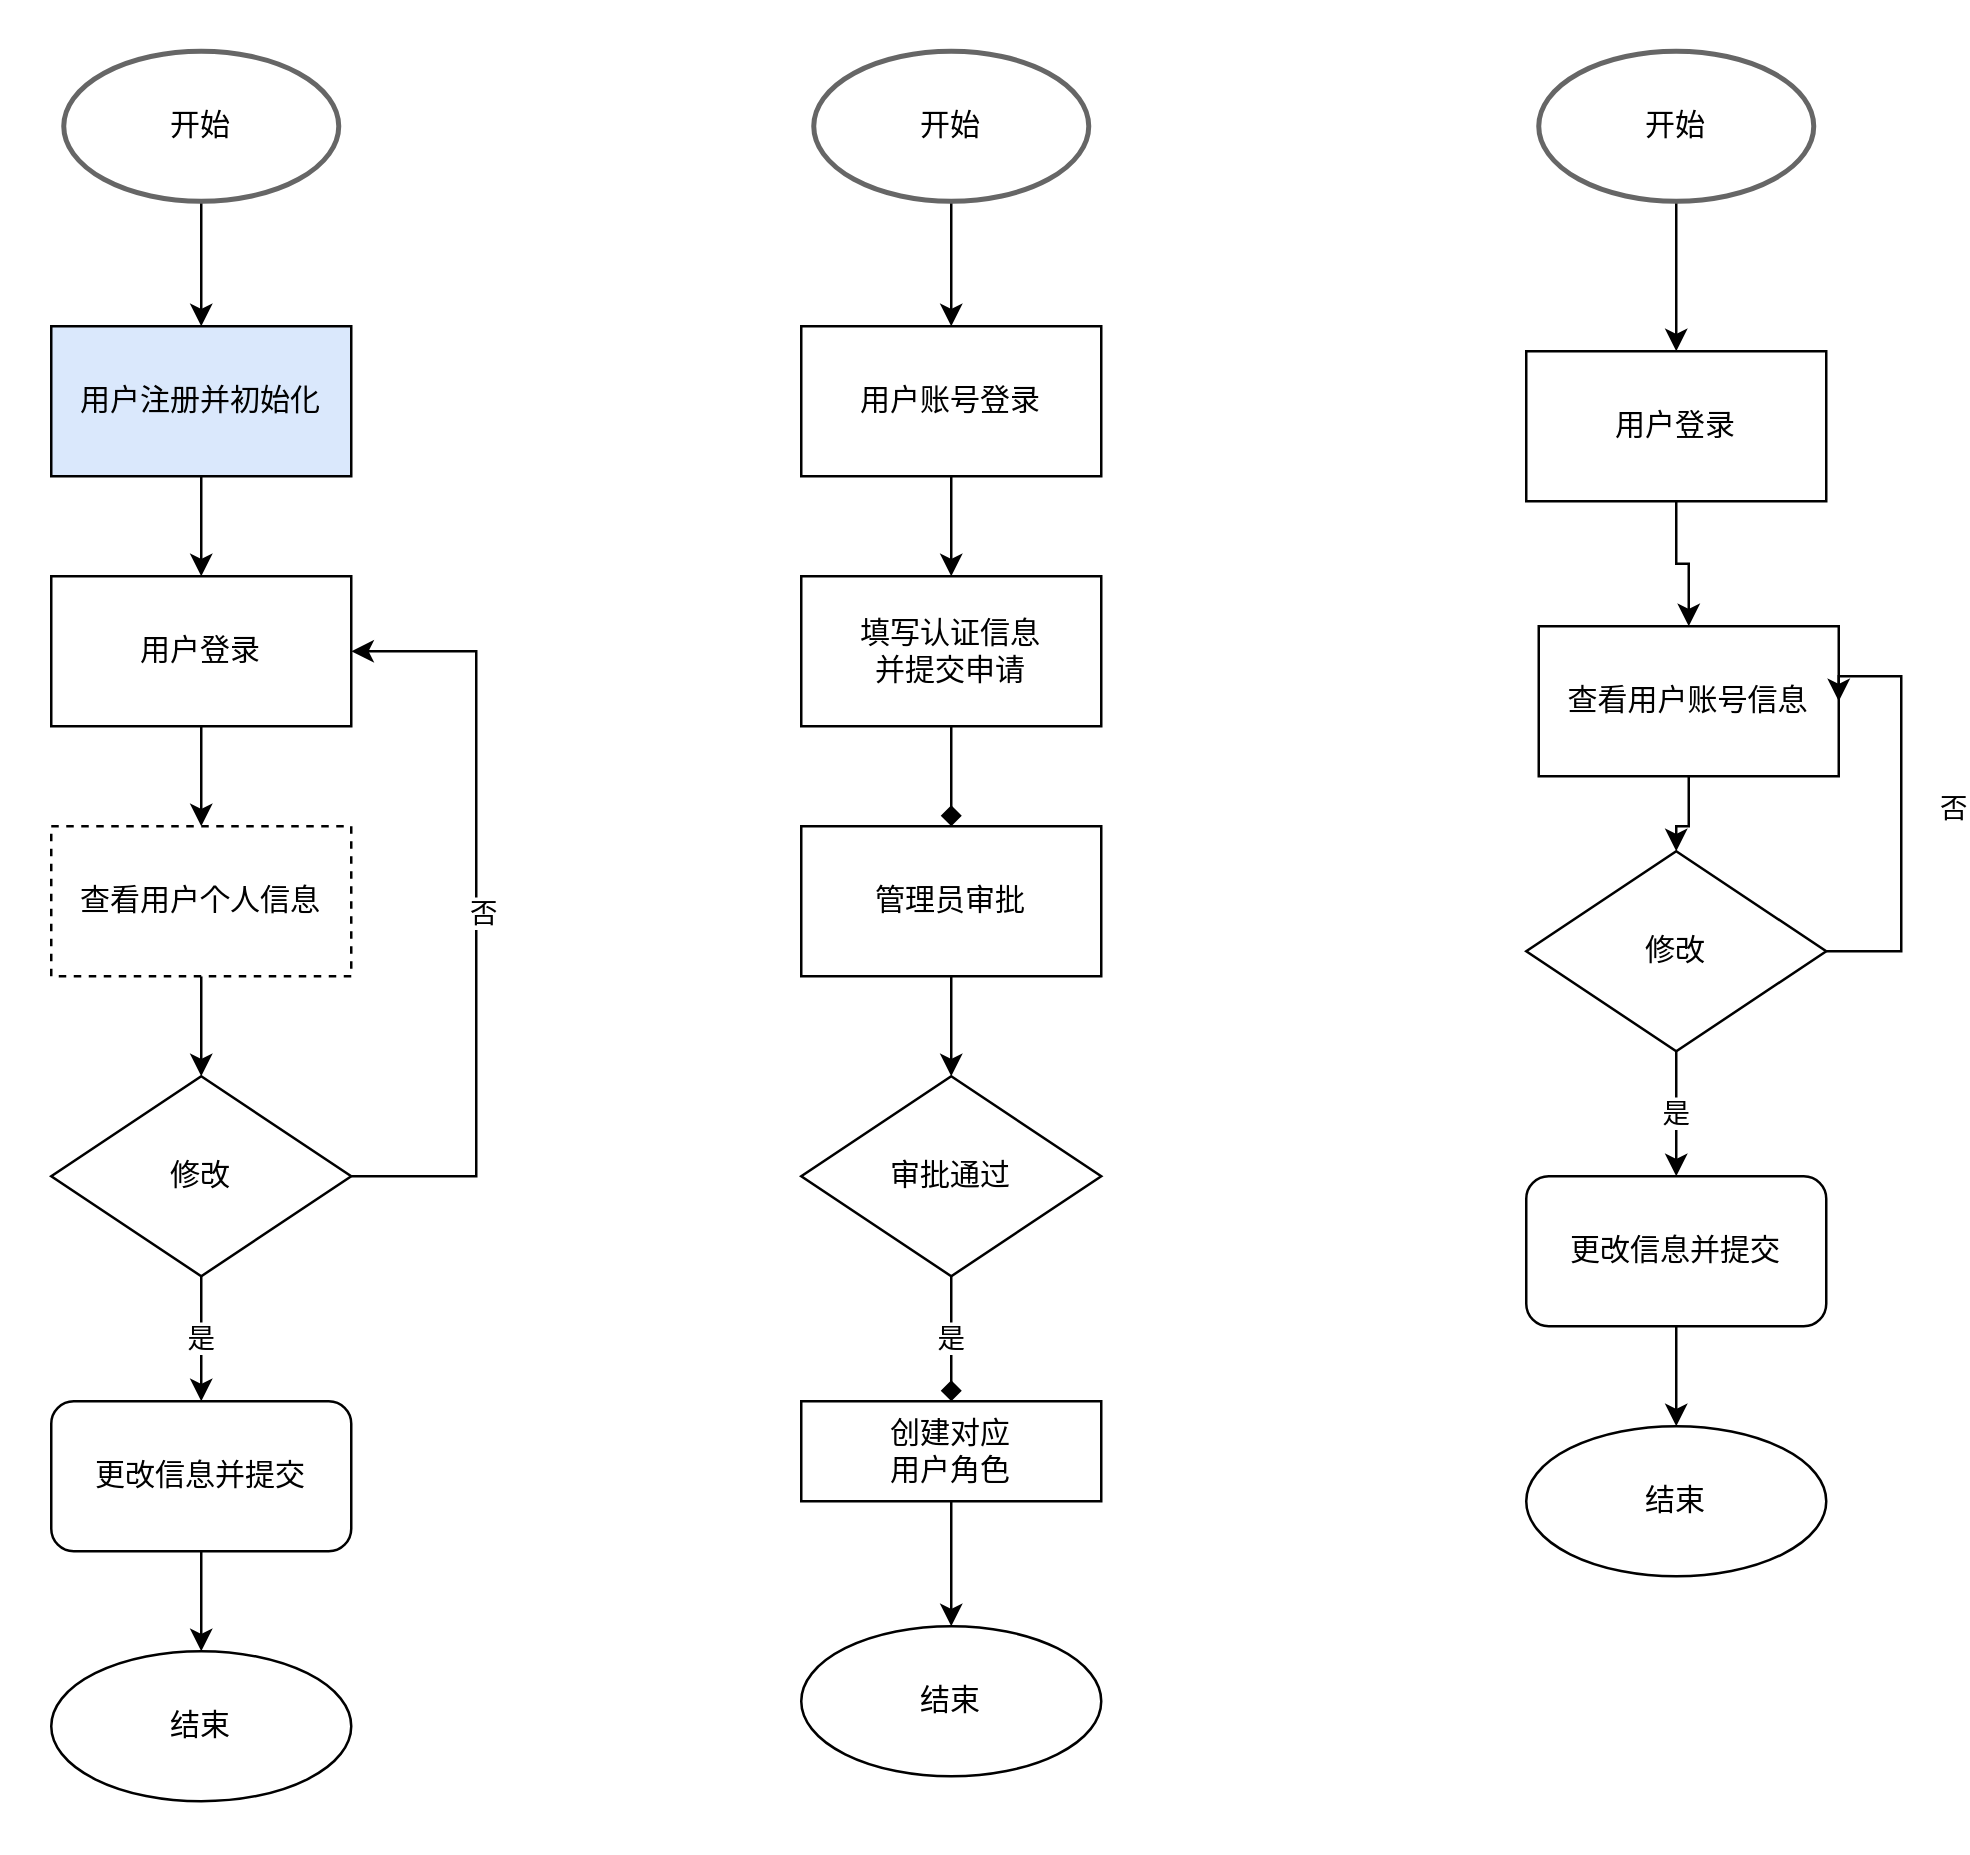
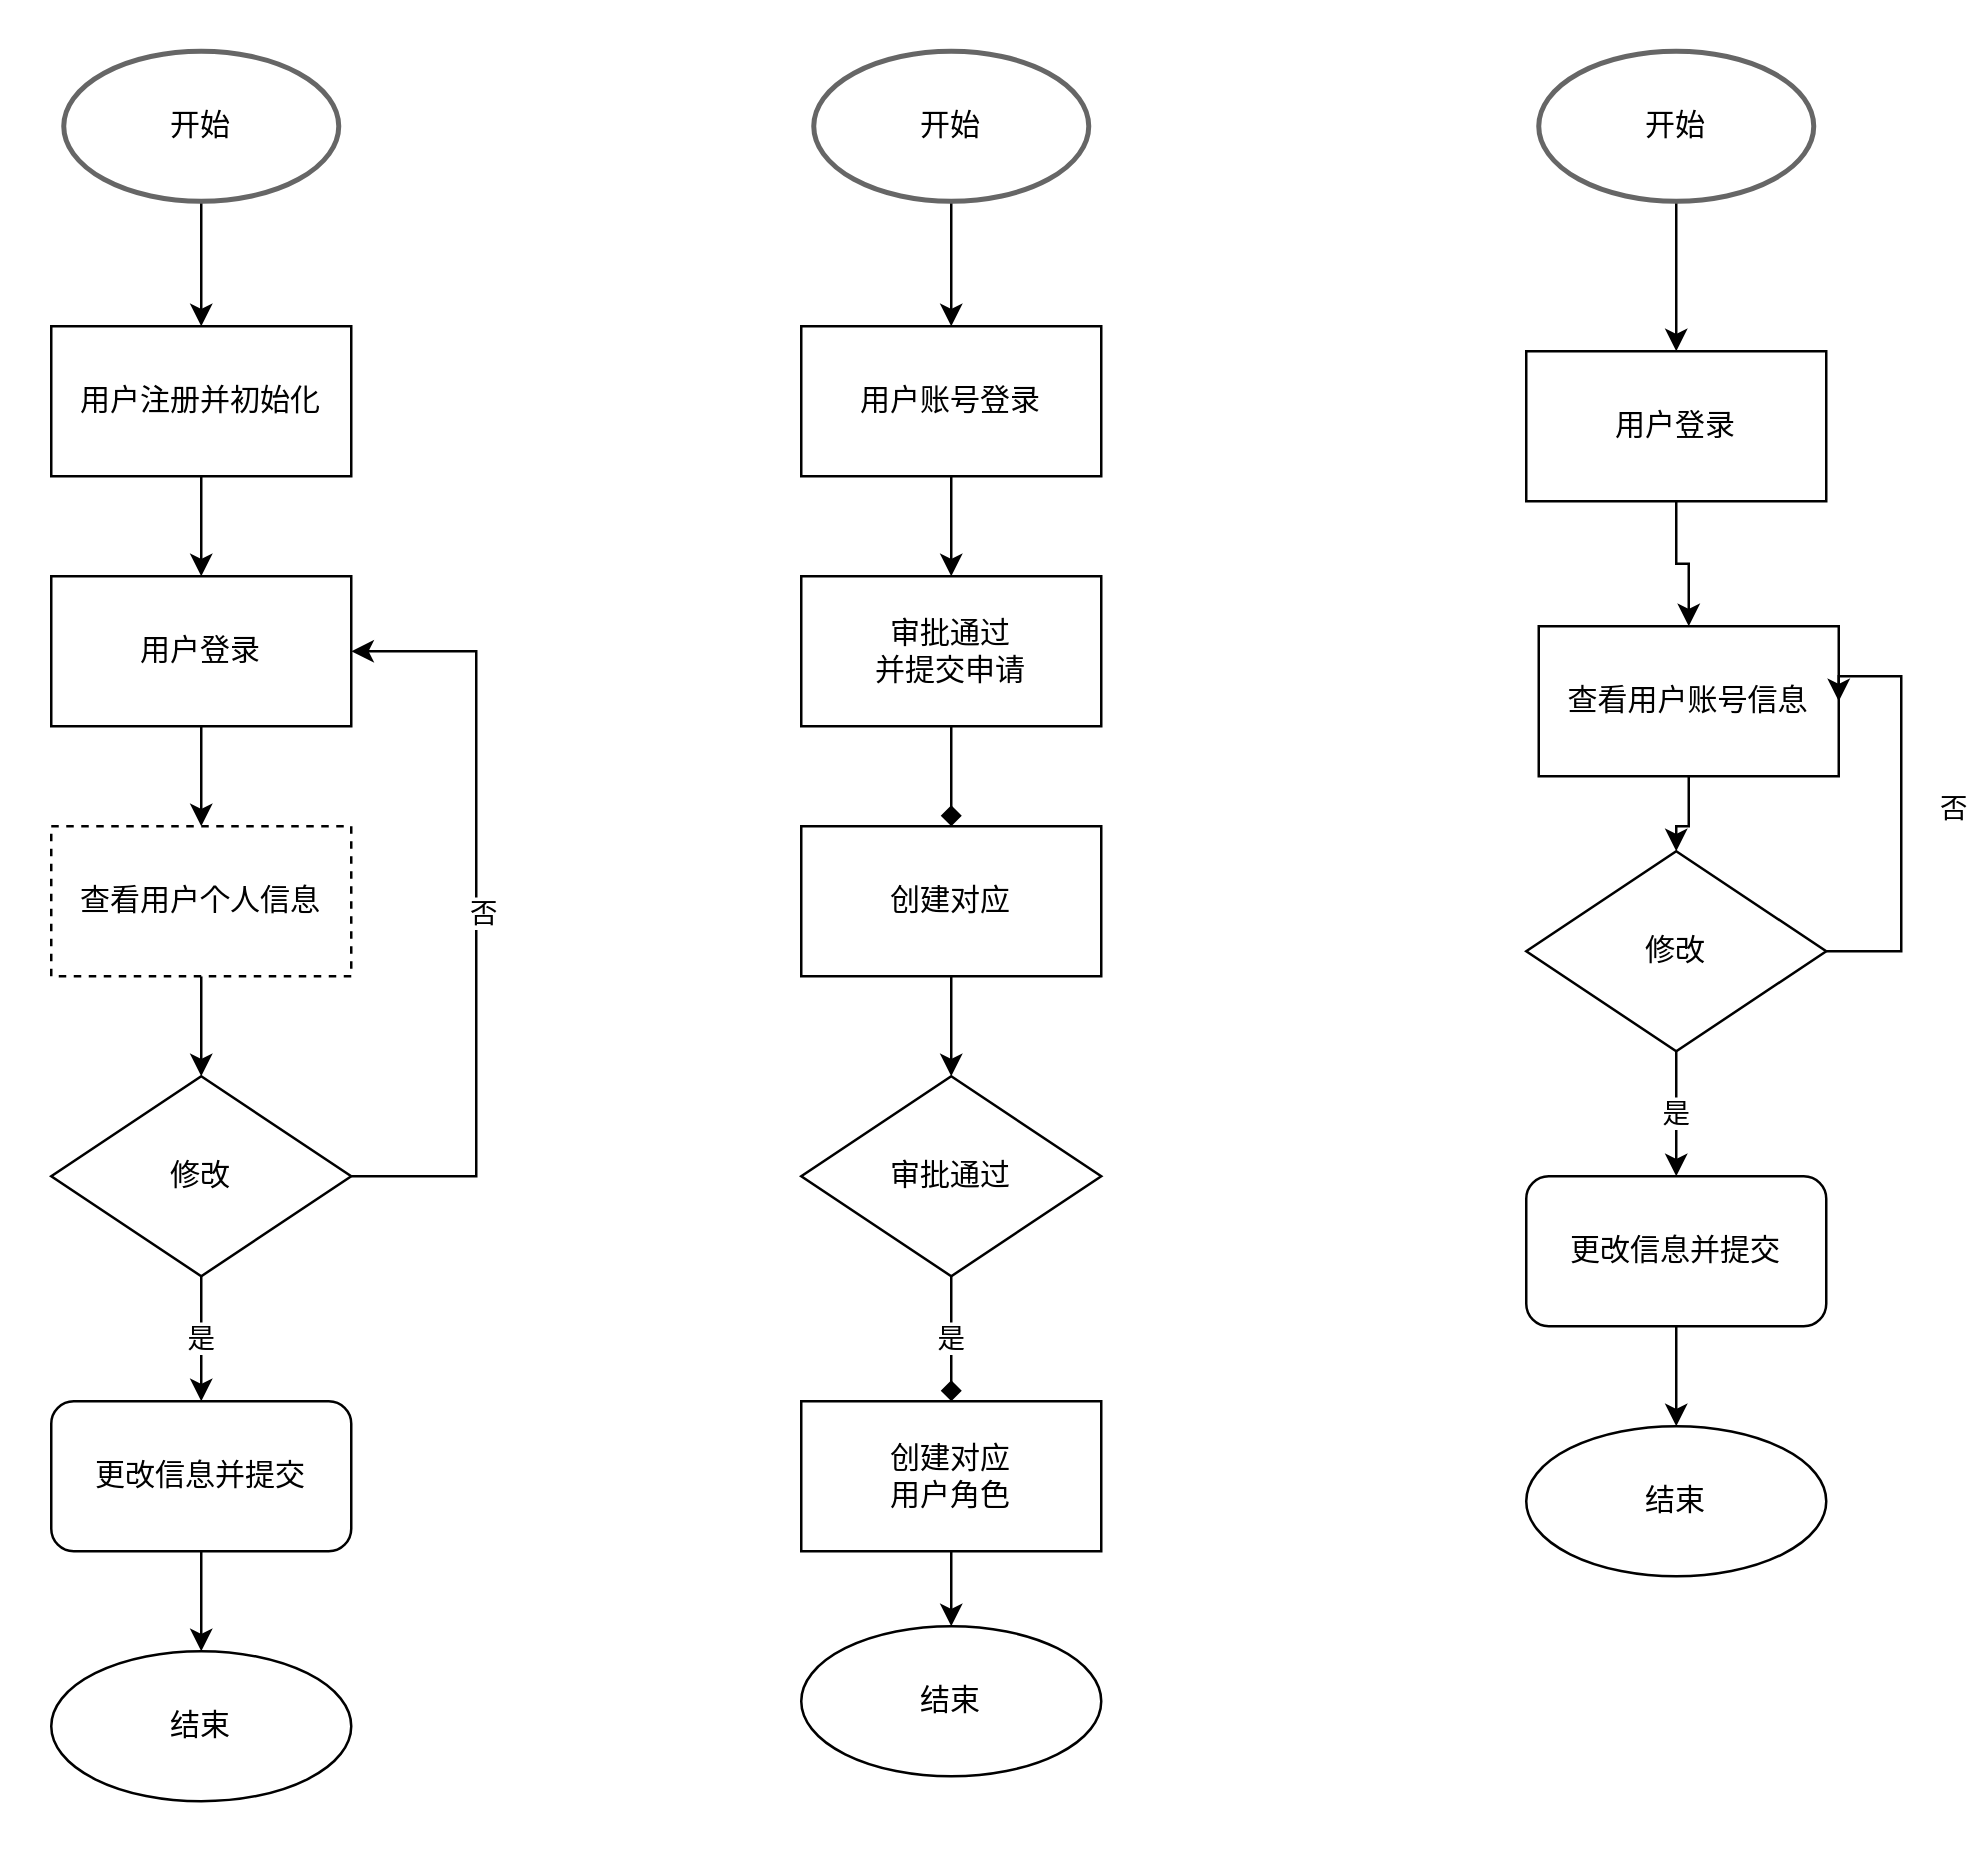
node "用户注册并初始化": fillcolor #dae8fc -> #ffffff
node "填写认证信息 并提交申请": label "填写认证信息 并提交申请" -> "审批通过 并提交申请"
node "管理员审批": label "管理员审批" -> "创建对应"
node "创建对应 用户角色": size 300x100 -> 300x150
